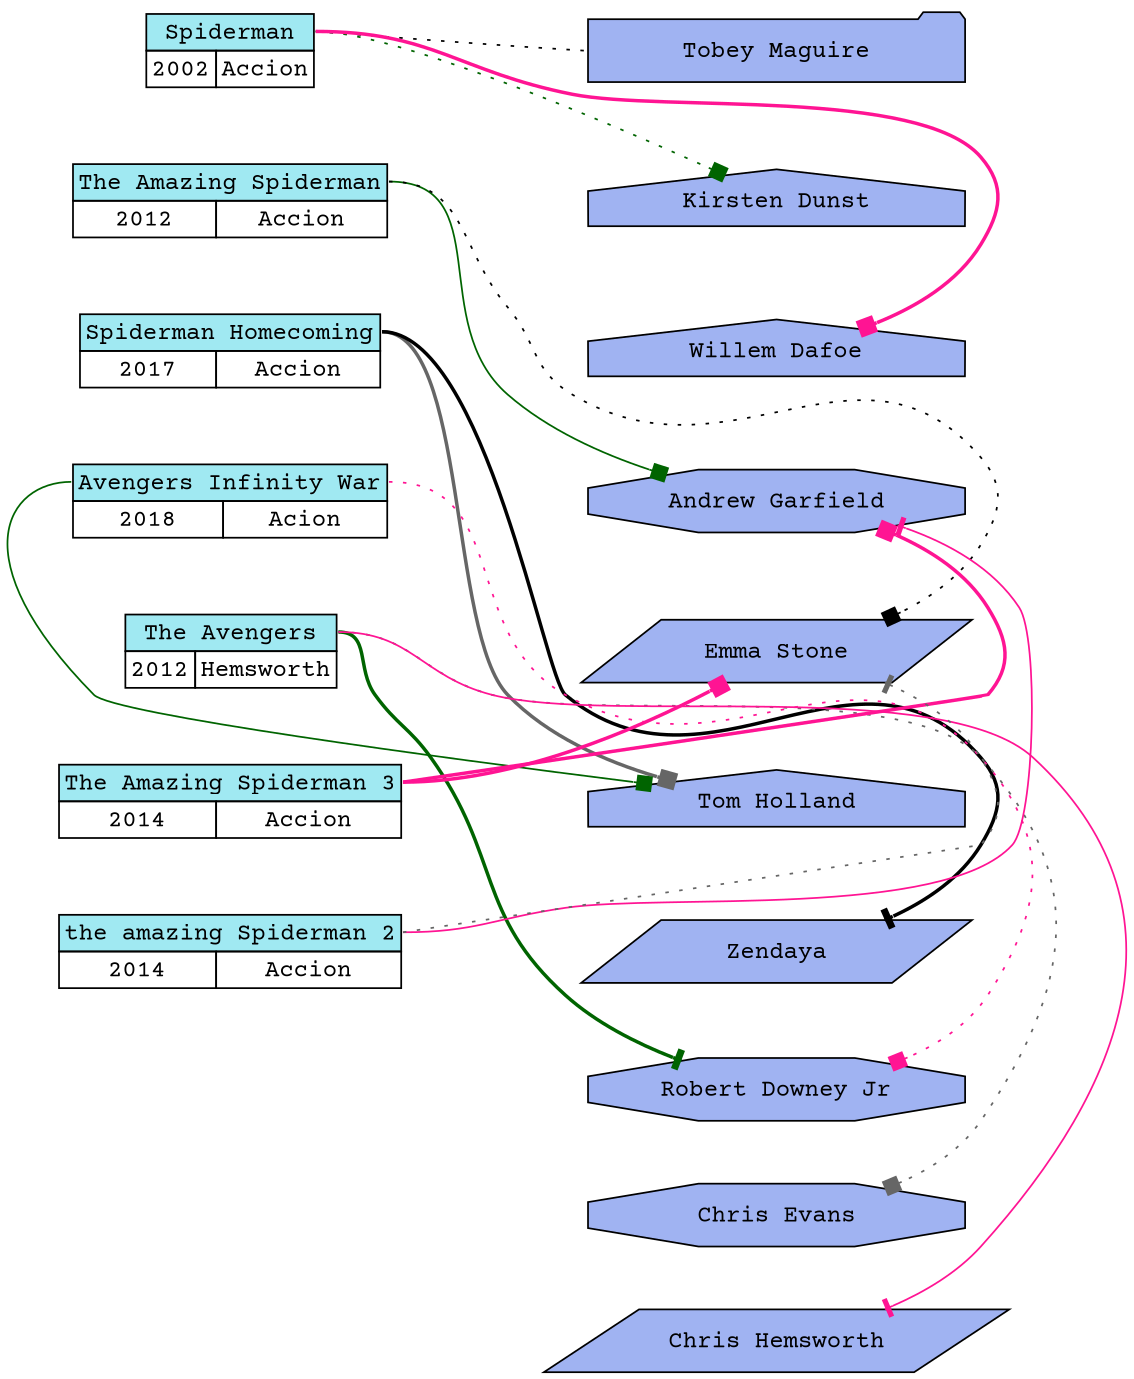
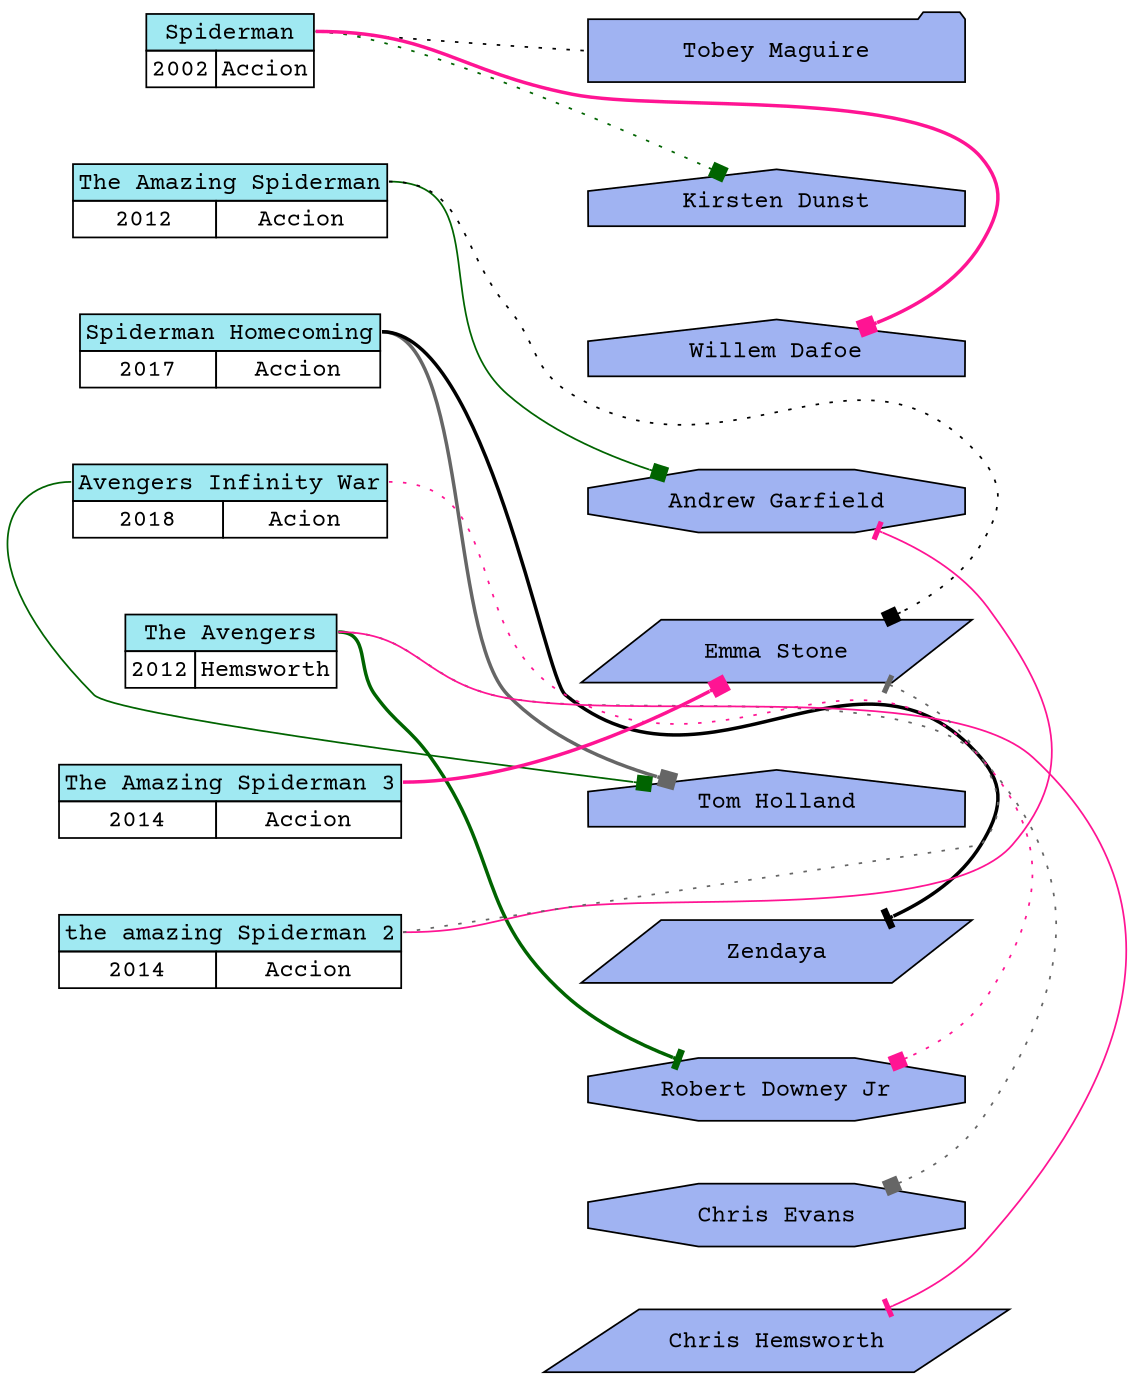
edge "The Amazing Spiderman 3" -> "Andrew Garfield": removed
